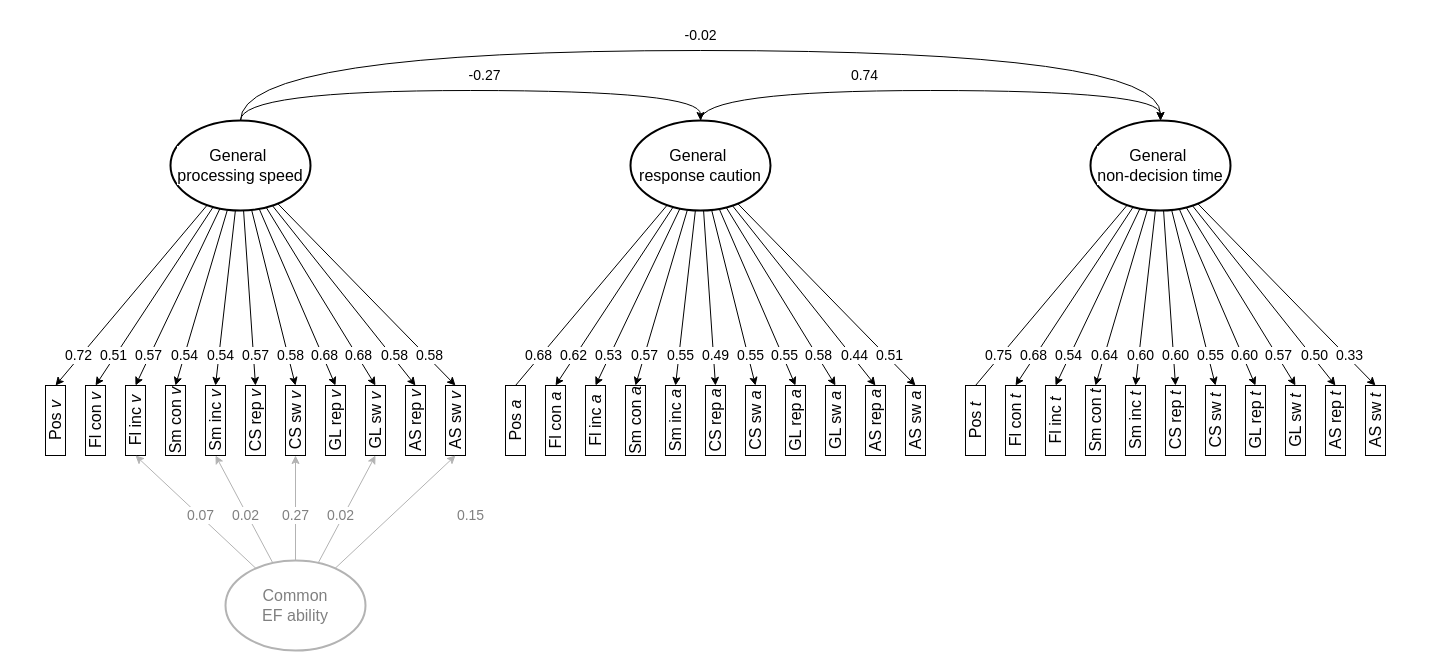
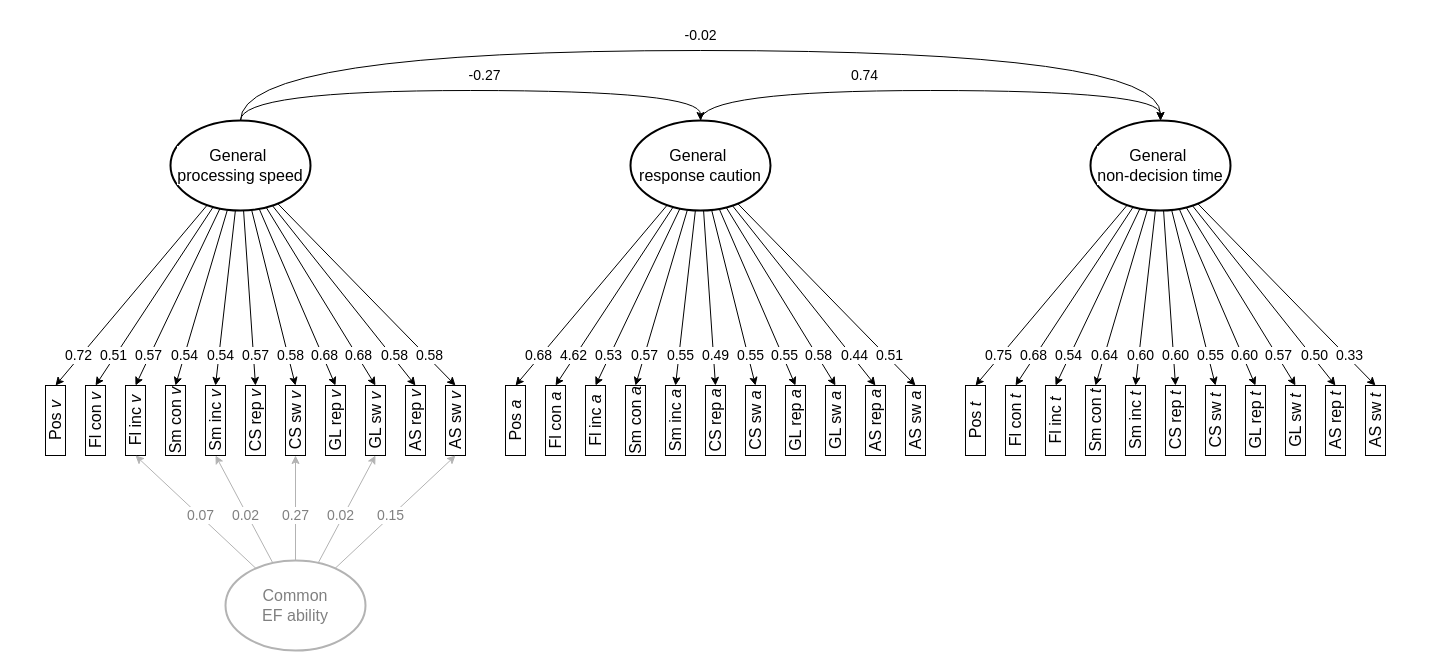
node "0.62": label "0.62" -> "4.62"
edge "General response caution" -- "Pos a": arrowhead none -> classic
edge "General non-decision time" -- "Pos t": arrowhead none -> classic
node "0.15": moved (471, 516) -> (391, 516)
